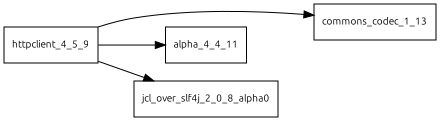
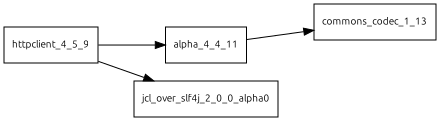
edge "httpclient_4_5_9" -> "commons_codec_1_13": now "alpha_4_4_11" -> "commons_codec_1_13"
node "jcl_over_slf4j_2_0_8_alpha0": label "jcl_over_slf4j_2_0_8_alpha0" -> "jcl_over_slf4j_2_0_0_alpha0"
